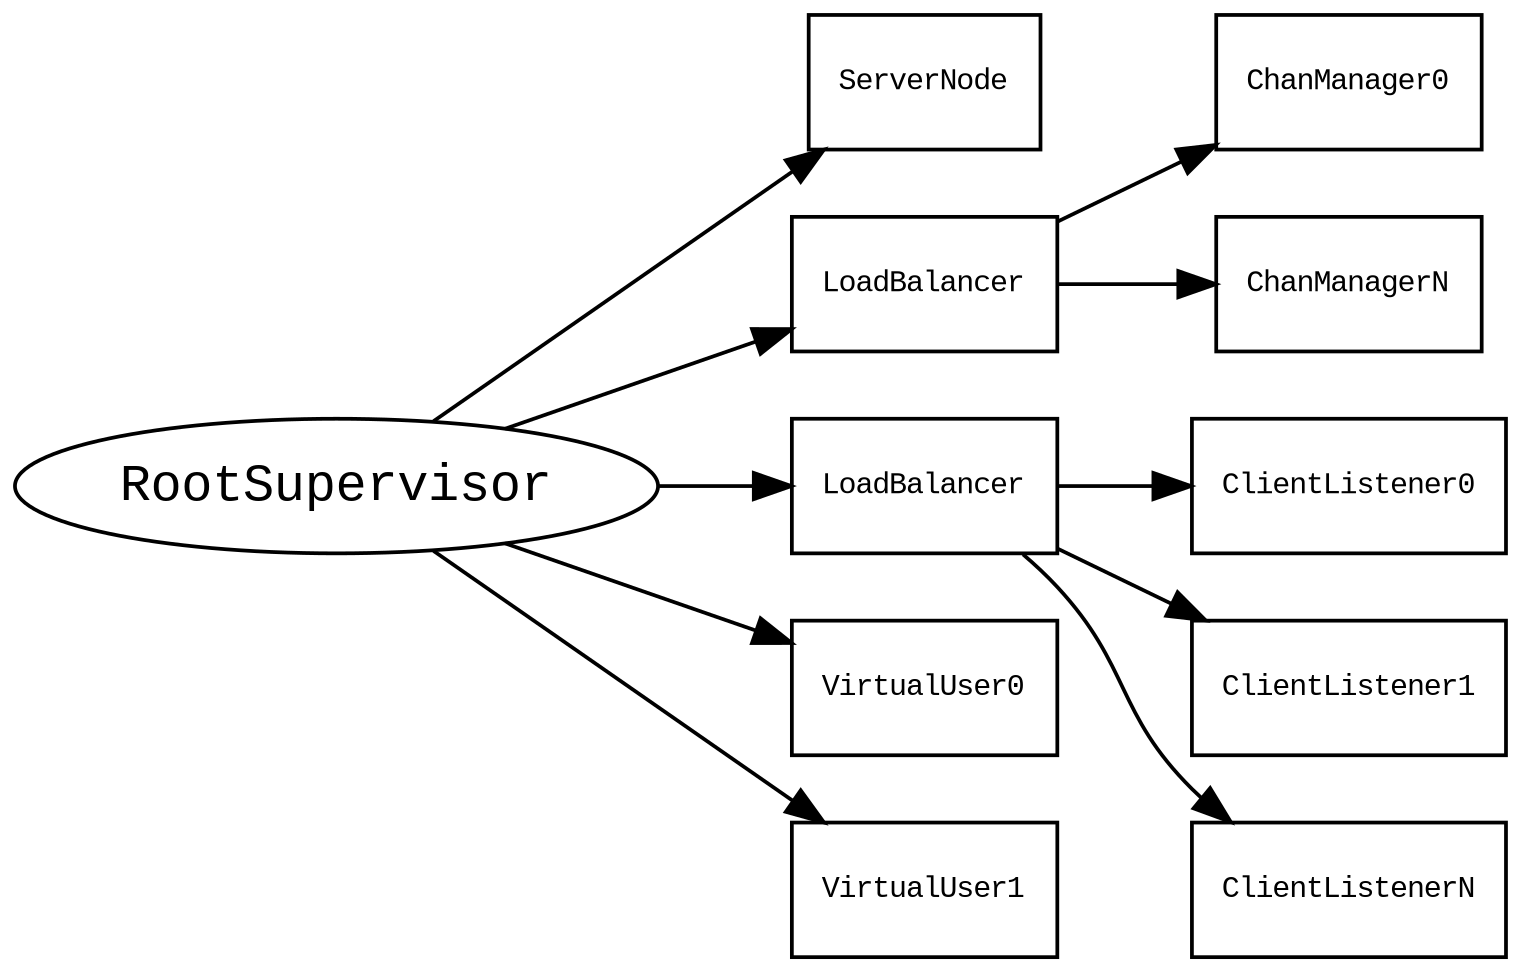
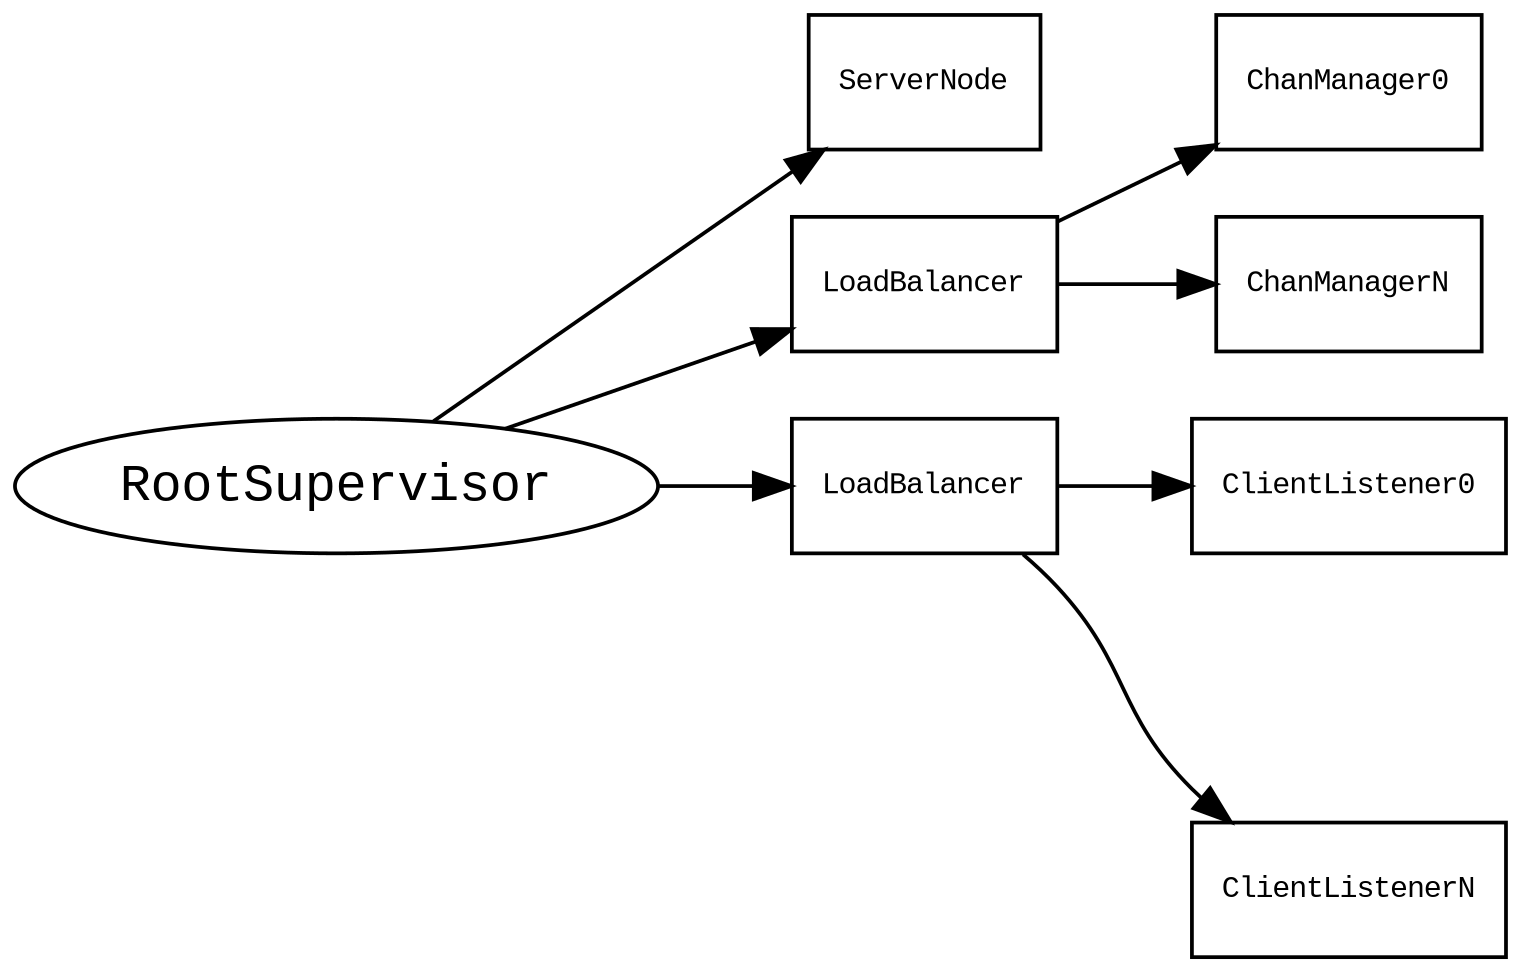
node "VirtualUser0": removed
node "ClientListener1": removed
node "VirtualUser1": removed
